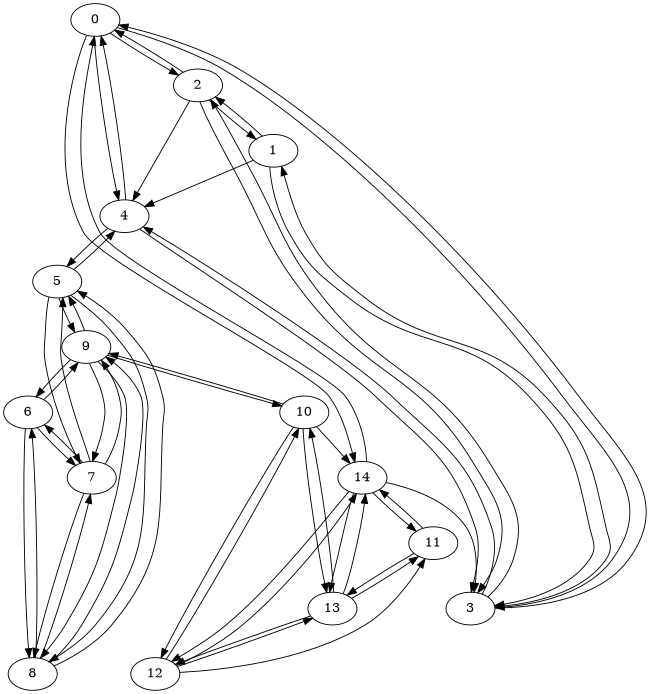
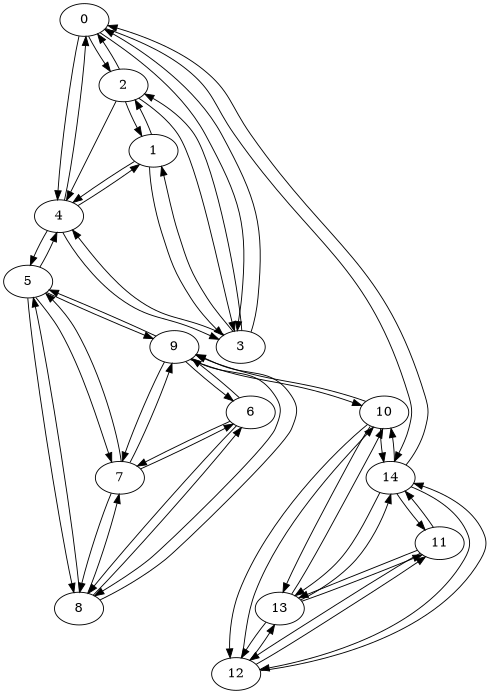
edge "4" -> "1": added
edge "14" -> "3": now "14" -> "10"
edge "11" -> "12": added
